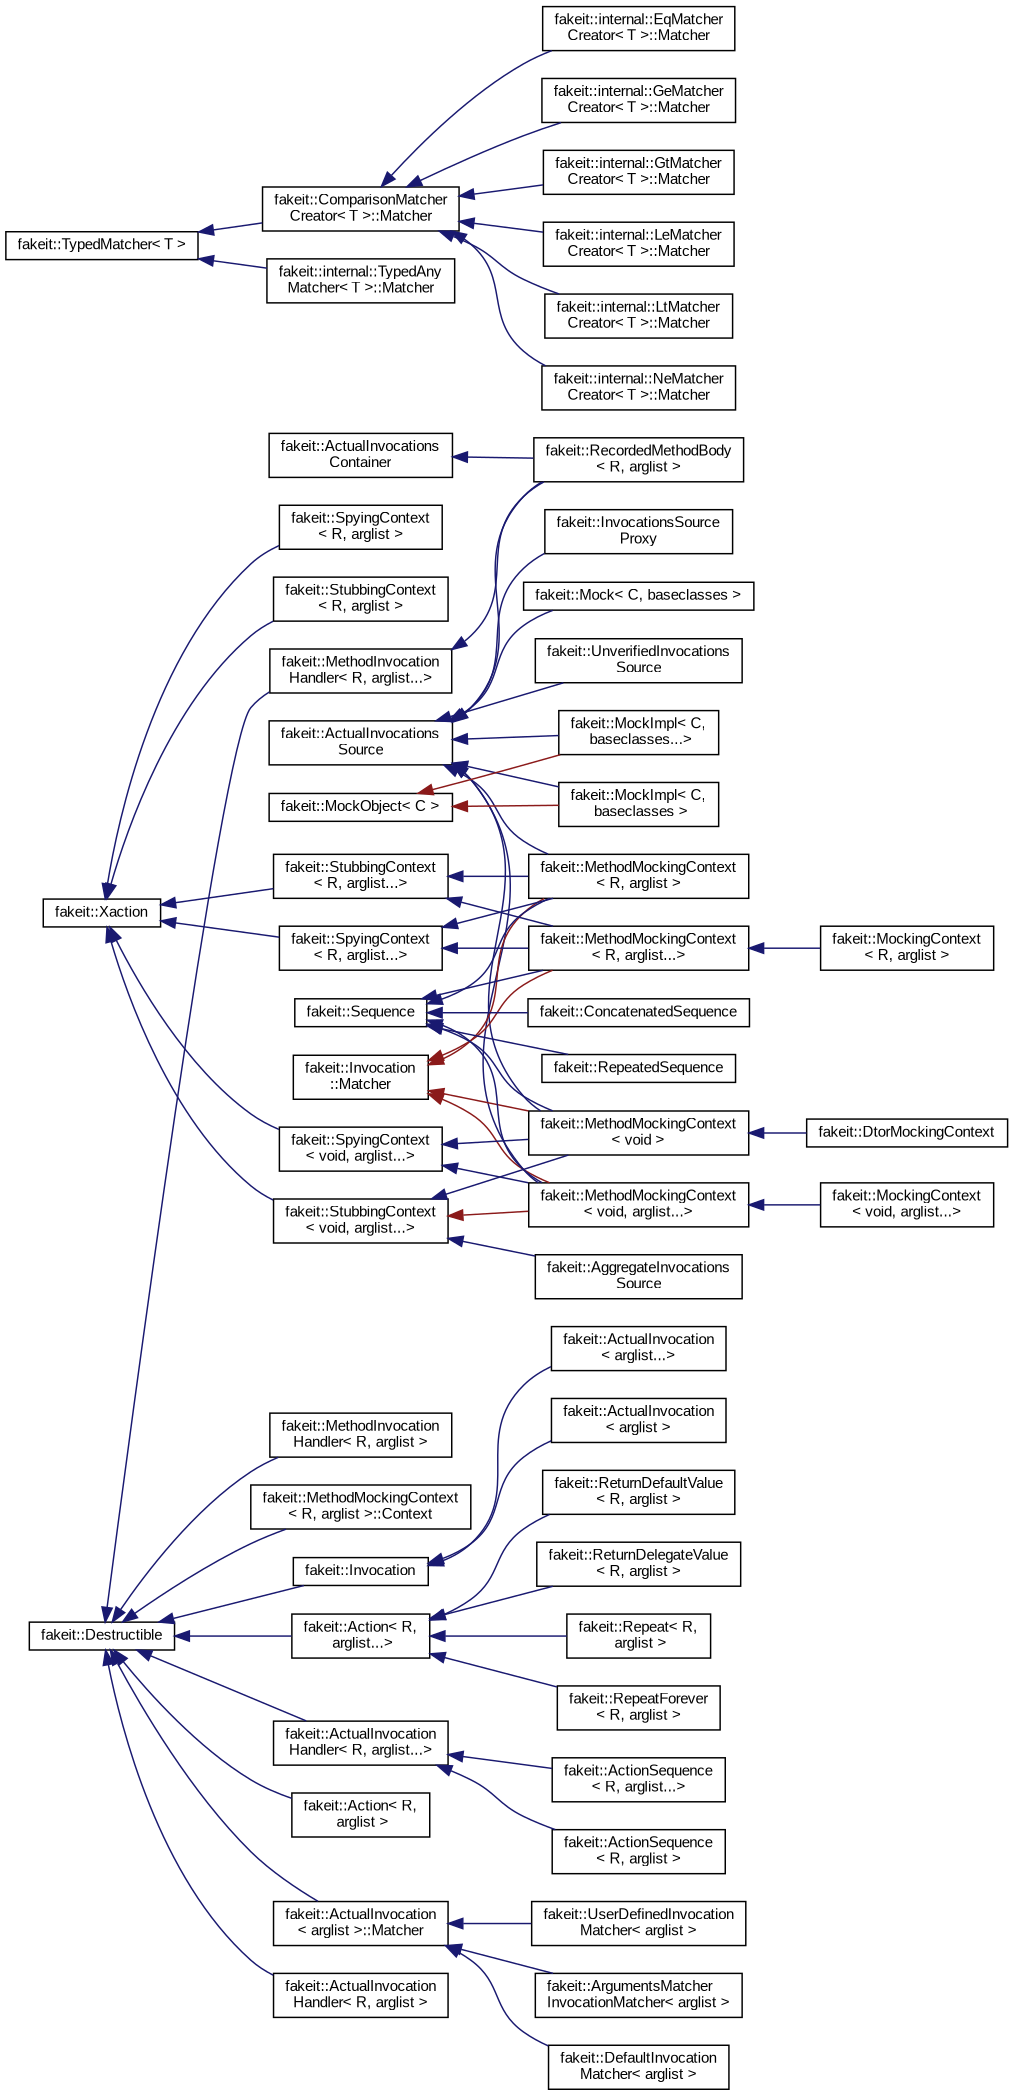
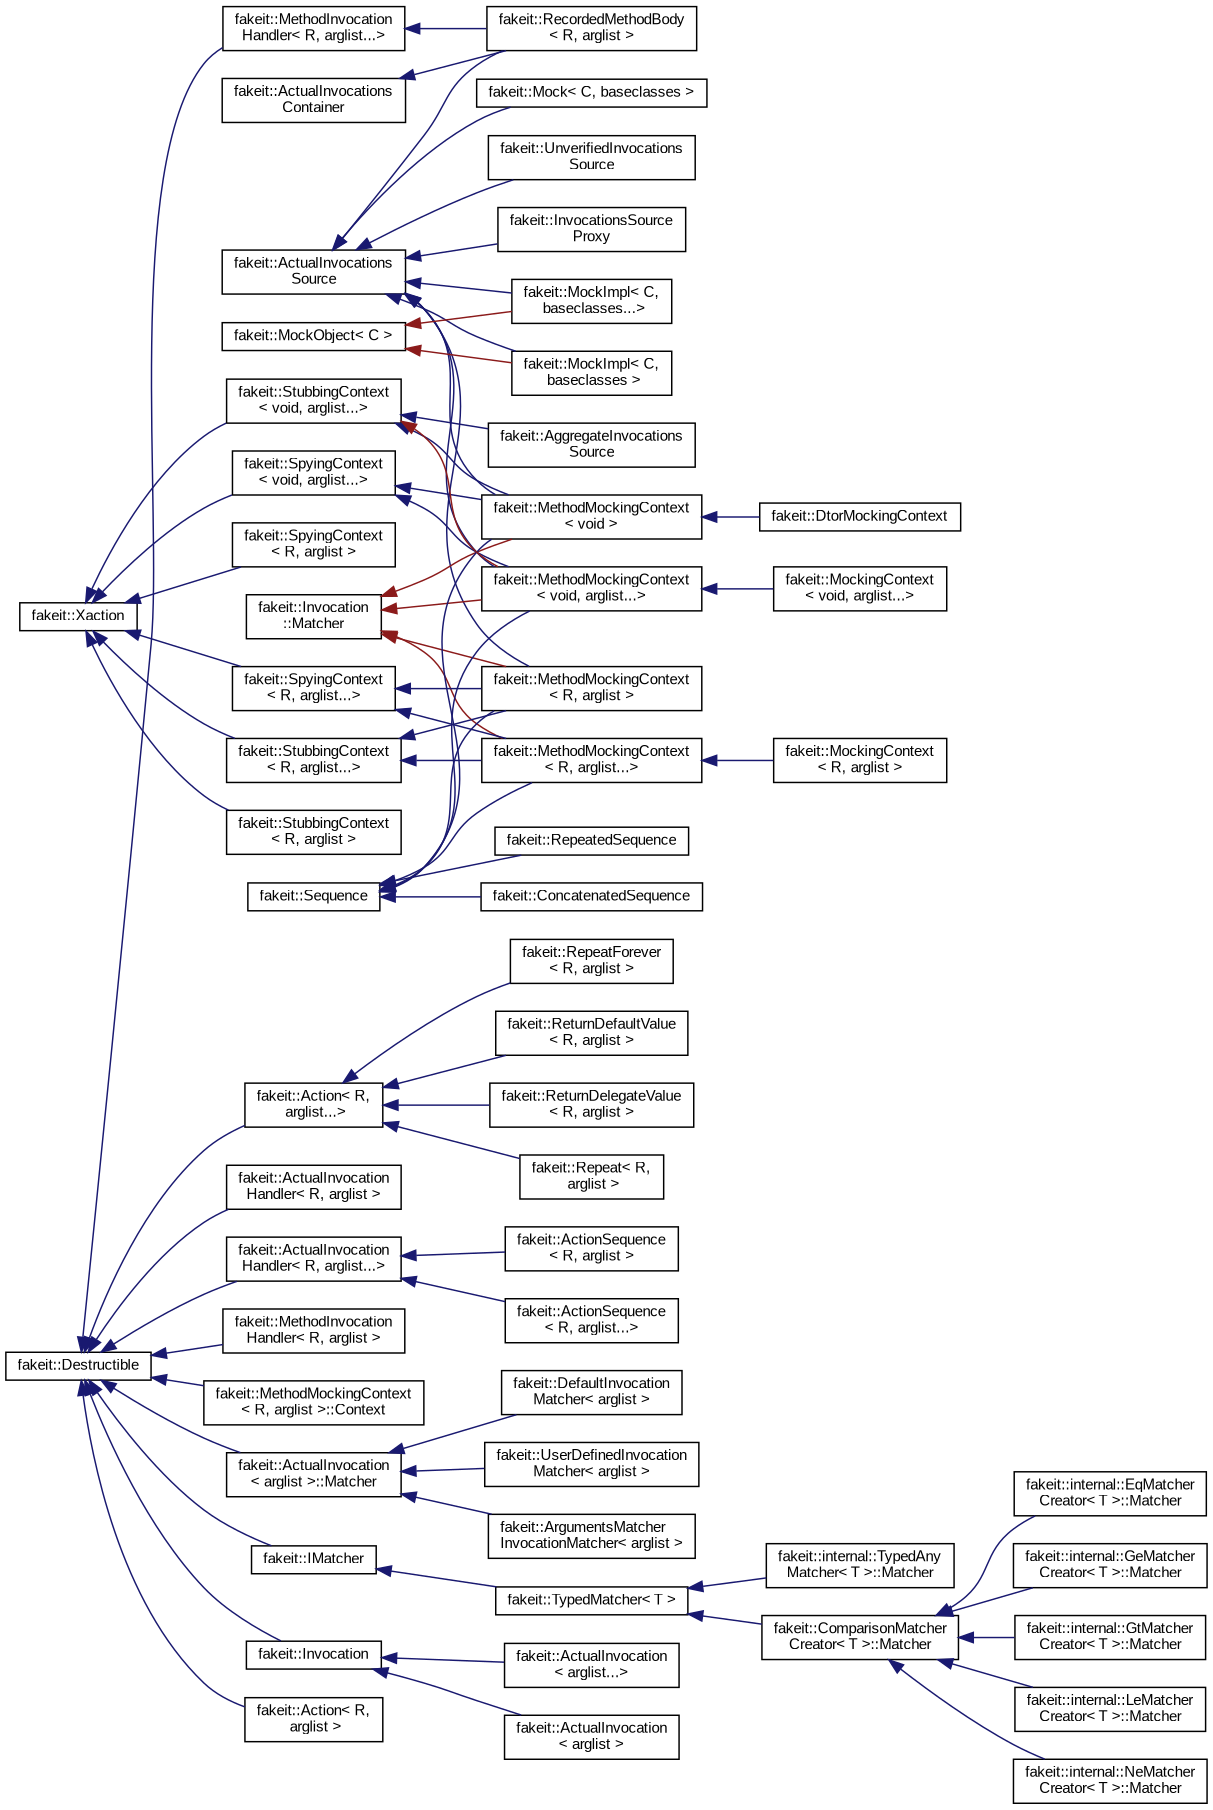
node "fakeit::internal::LtMatcher Creator< T >::Matcher": removed
node "fakeit::IMatcher": added
